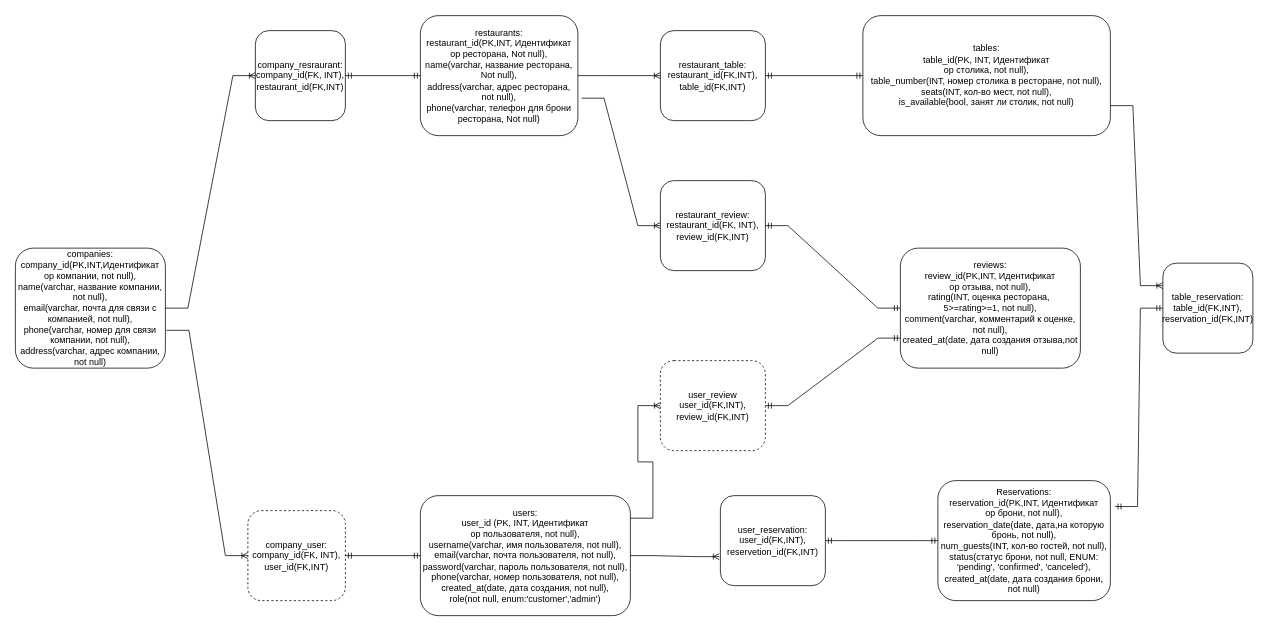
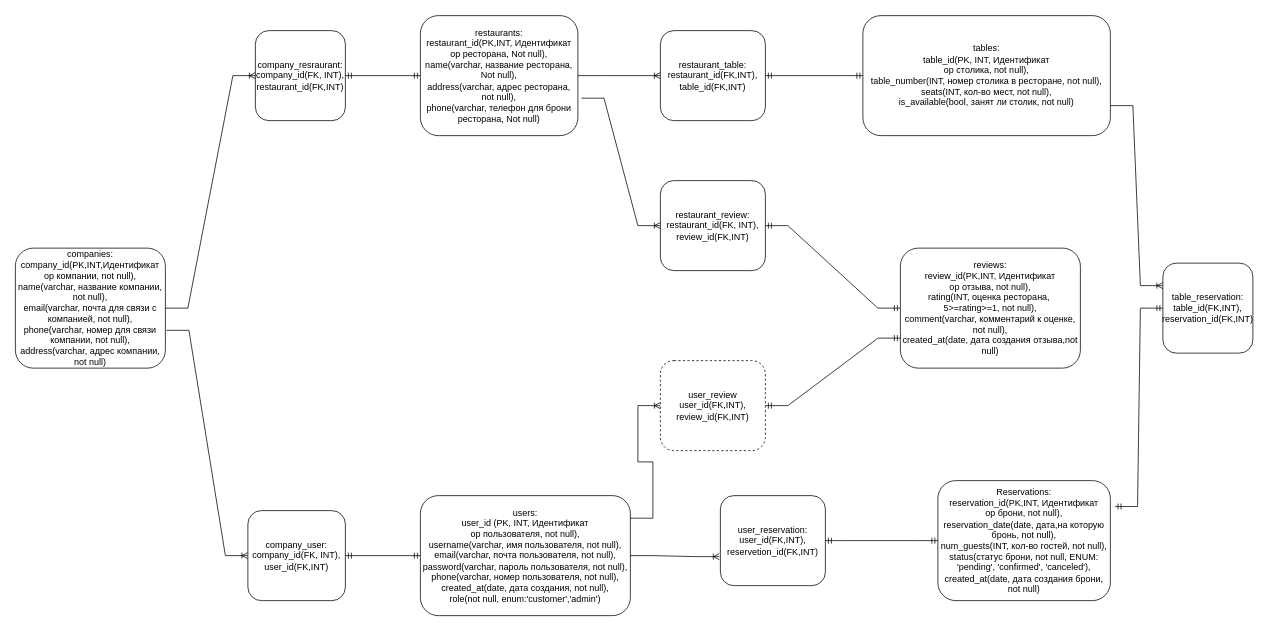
node "company_user: company_id(FK, INT), user_id(FK,INT)": style dashed -> solid
